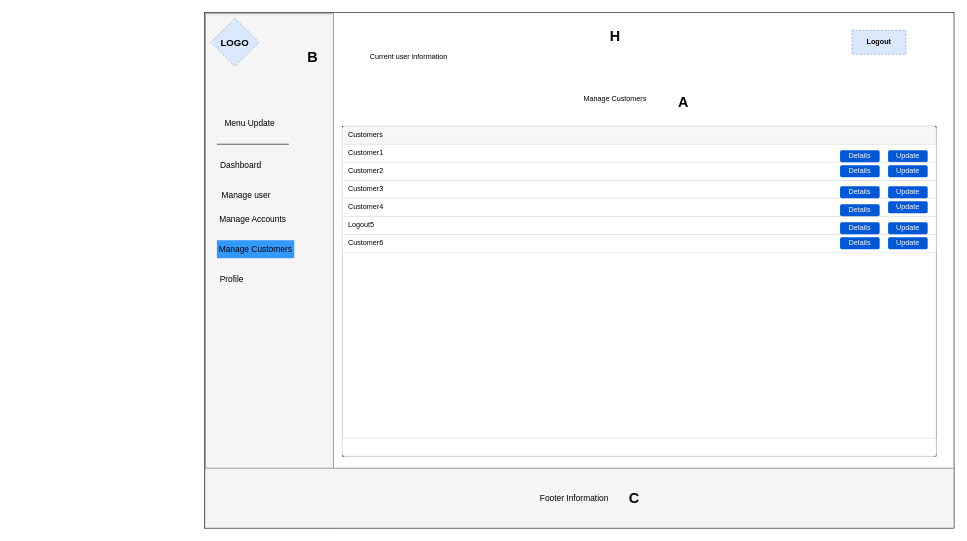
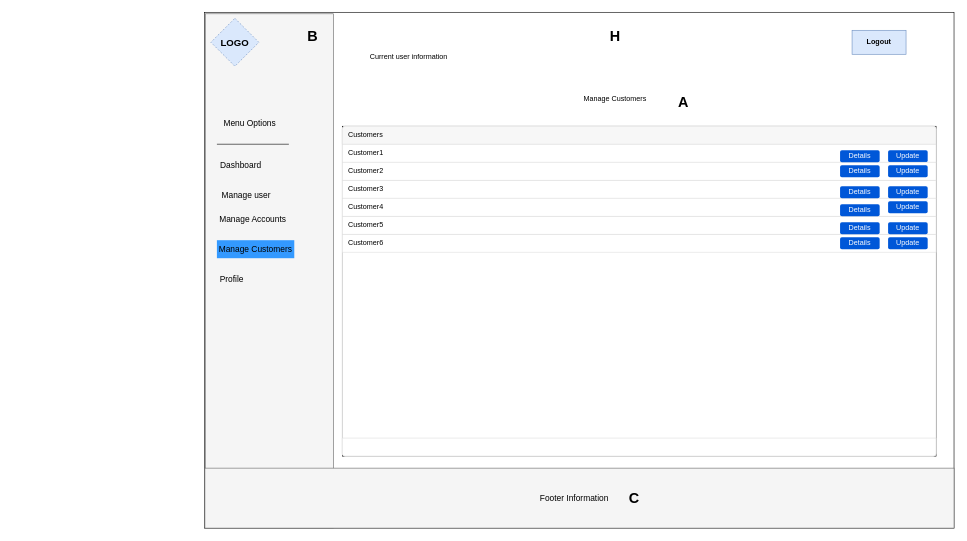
node "Logout": style dashed -> solid
node "B": moved (313, 57) -> (313, 36)
node "Menu Update": label "Menu Update" -> "Menu Options"
node "Logout5": label "Logout5" -> "Customer5"
